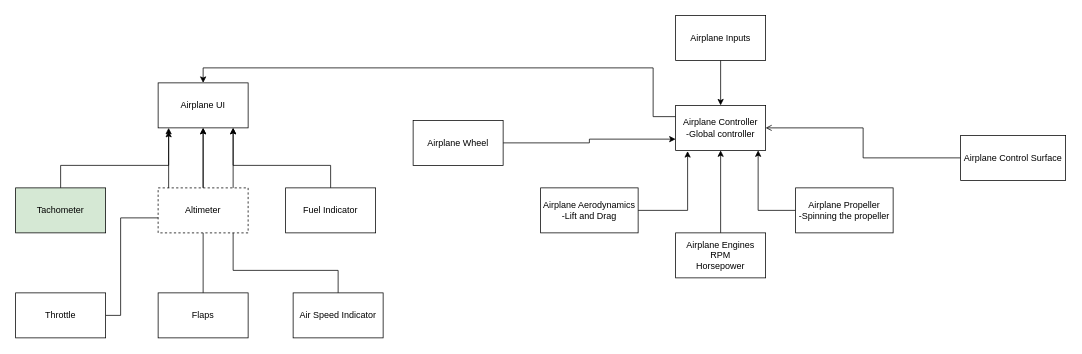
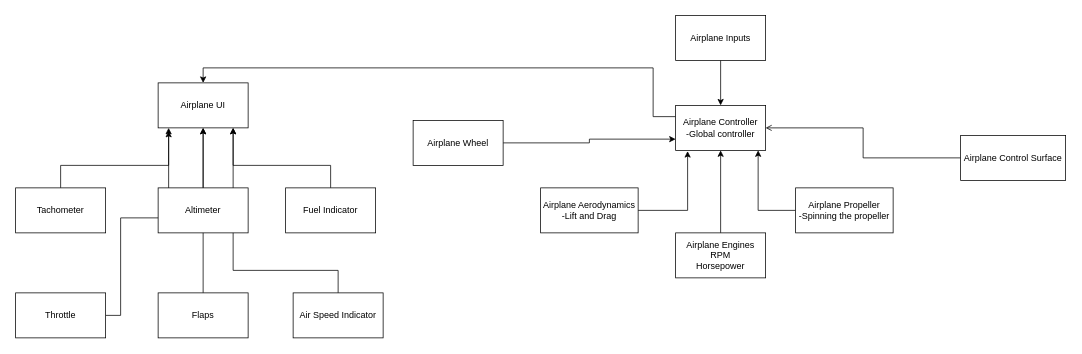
node "Tachometer": fillcolor #d5e8d4 -> #ffffff
node "Altimeter": style dashed -> solid
